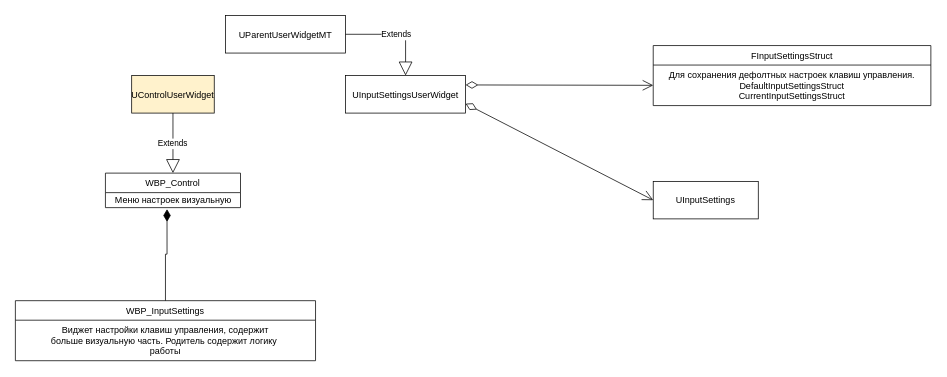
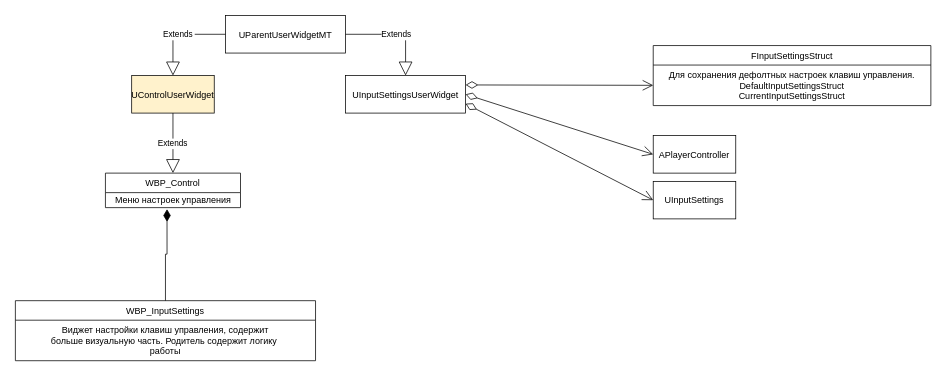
edge "UParentUserWidgetMT" -> "UControlUserWidget": added, label "Extends"
edge "UInputSettingsUserWidget" -- "APlayerController": added
node "APlayerController": added
node "Меню настроек визуальную": label "Меню настроек визуальную" -> "Меню настроек управления"
node "UInputSettings": size 105x38 -> 83x38
